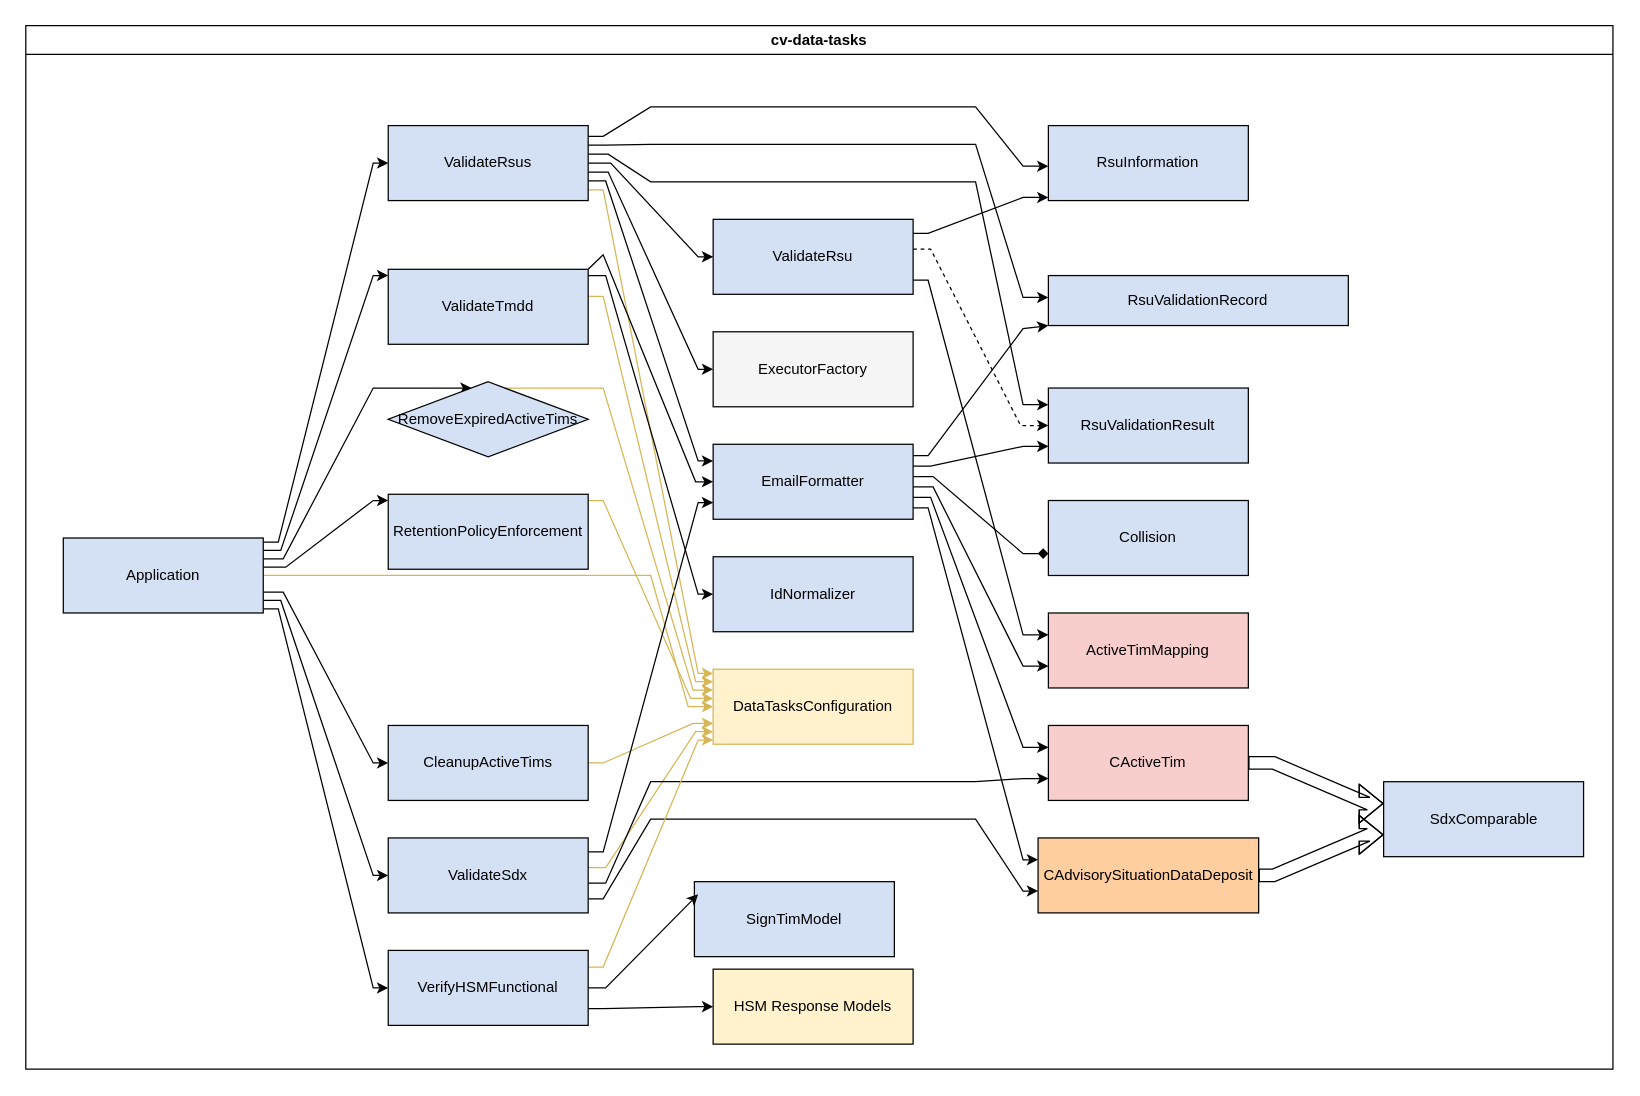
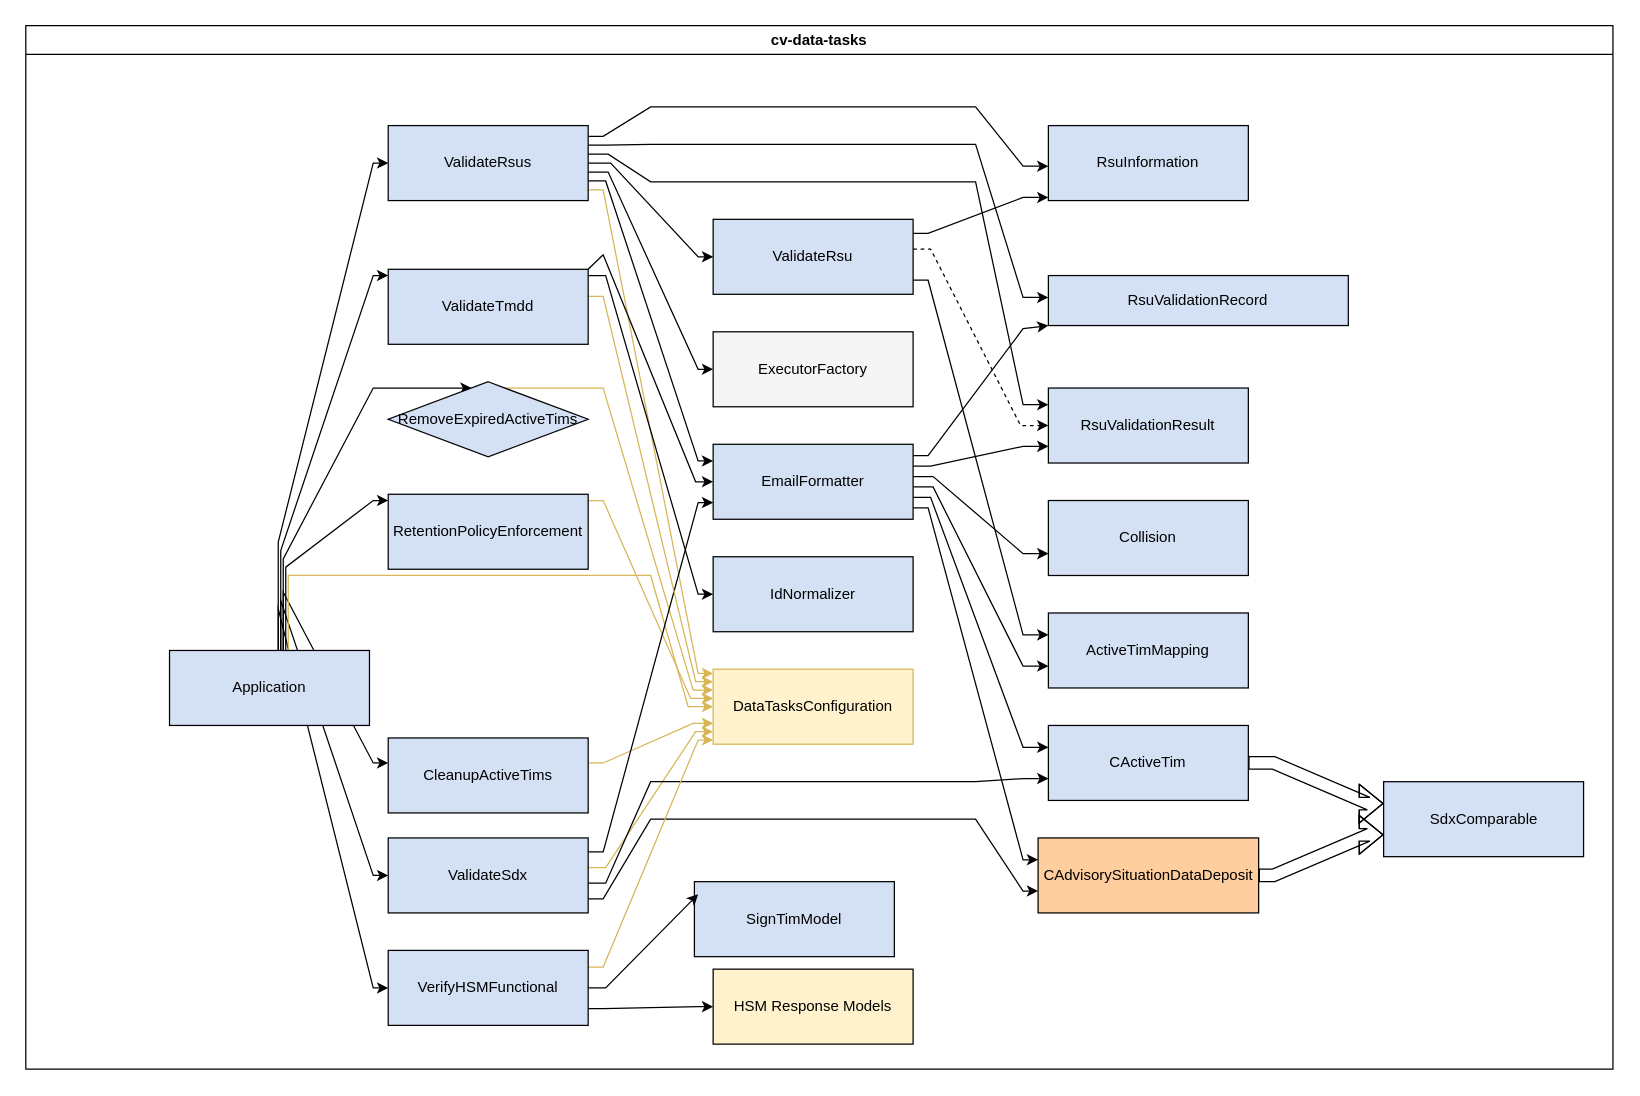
edge "EmailFormatter" -> "Collision": arrowhead diamond -> classic
node "Application": moved (163, 576) -> (269, 688)
node "ActiveTimMapping": fillcolor #f8cecc -> #d4e1f5
node "CleanupActiveTims": moved (488, 763) -> (488, 776)
node "CActiveTim": fillcolor #f8cecc -> #d4e1f5
